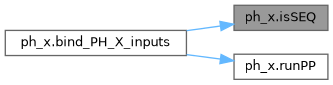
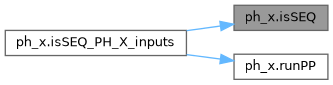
node "ph_x.bind_PH_X_inputs": label "ph_x.bind_PH_X_inputs" -> "ph_x.isSEQ_PH_X_inputs"
